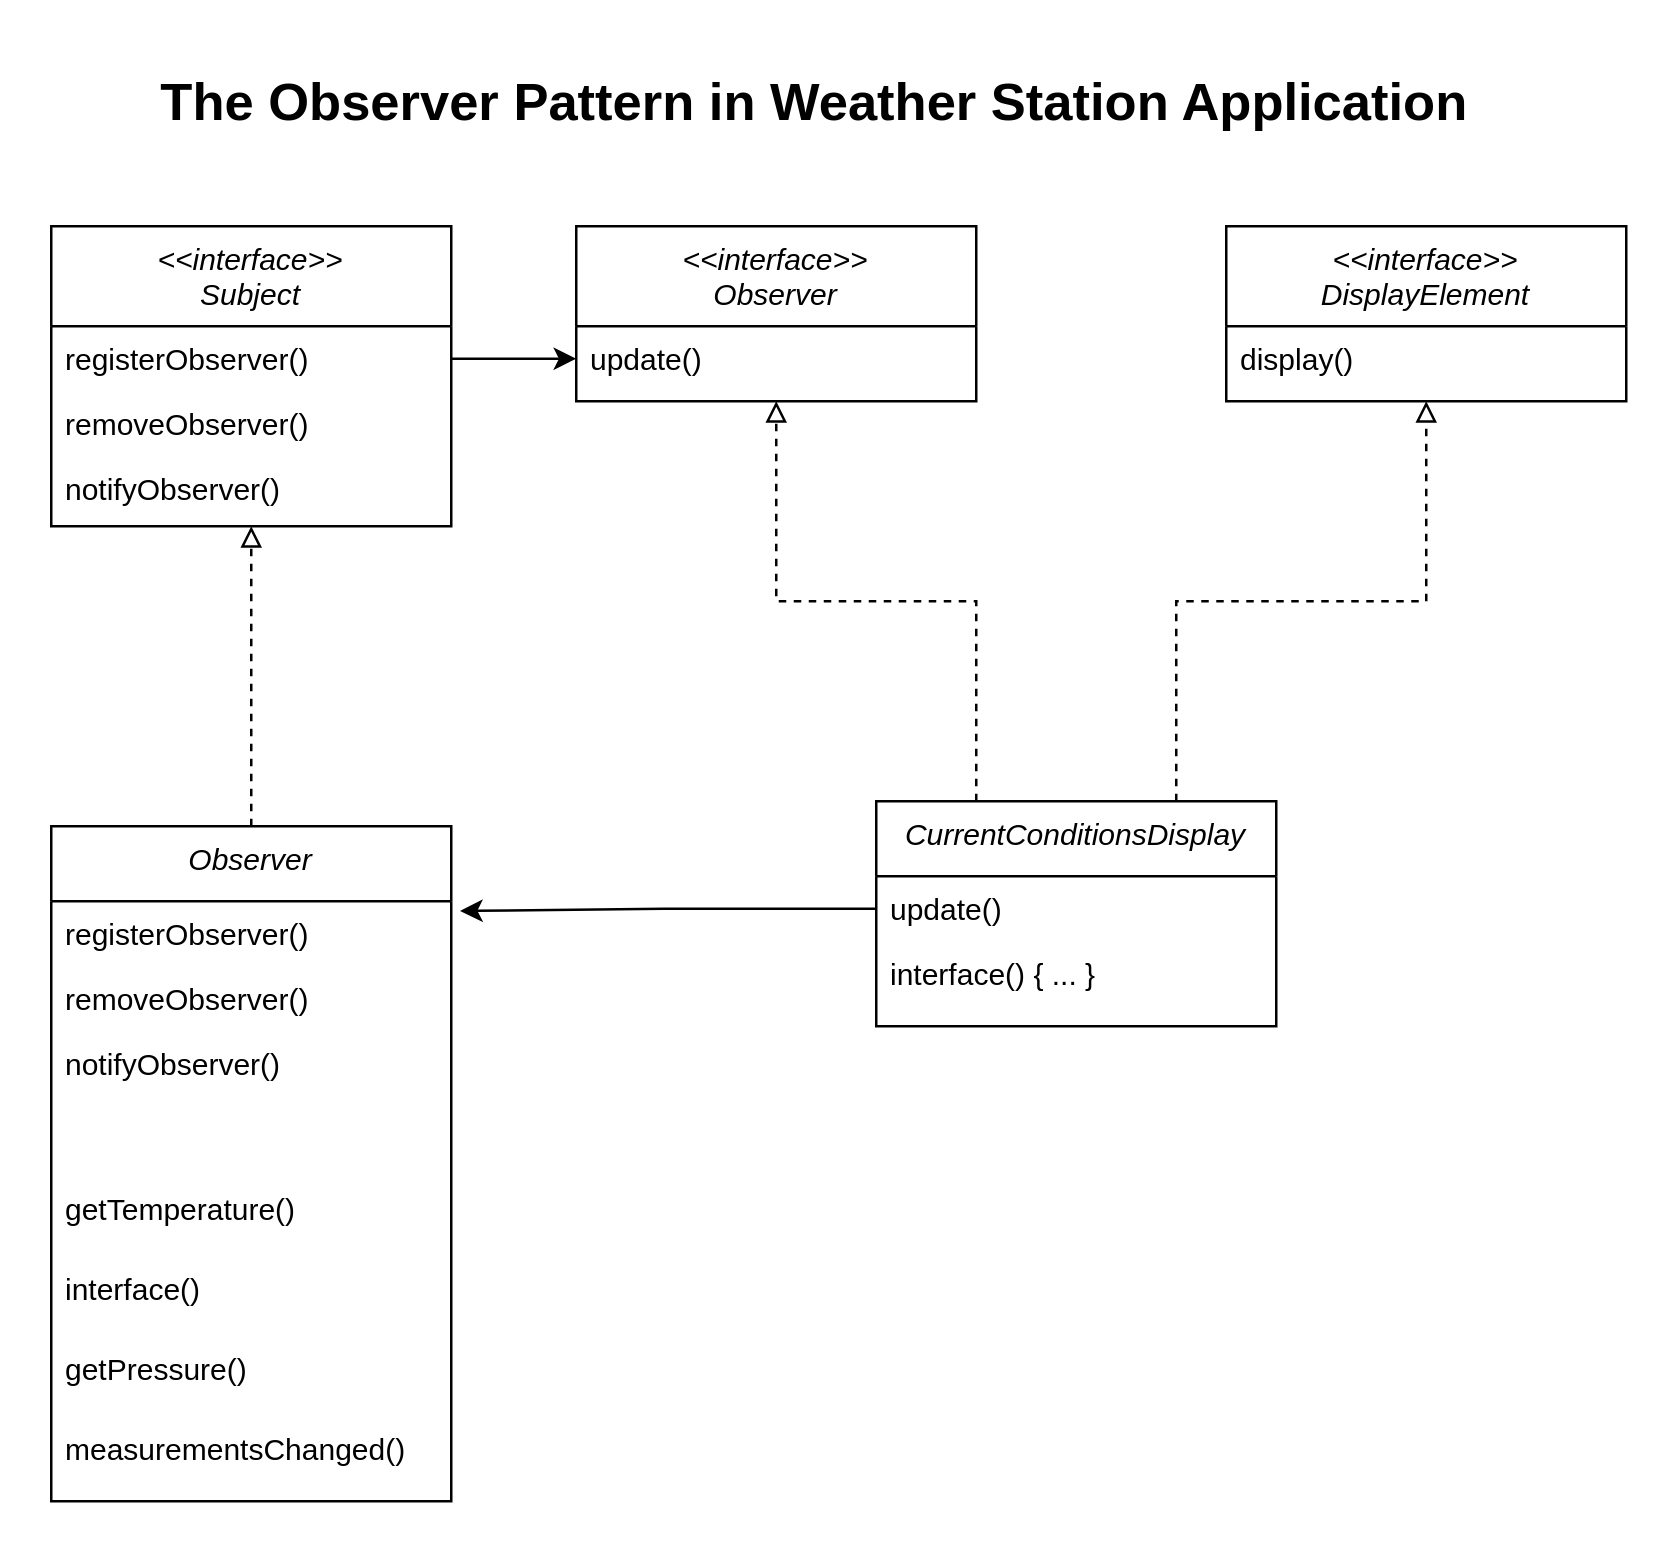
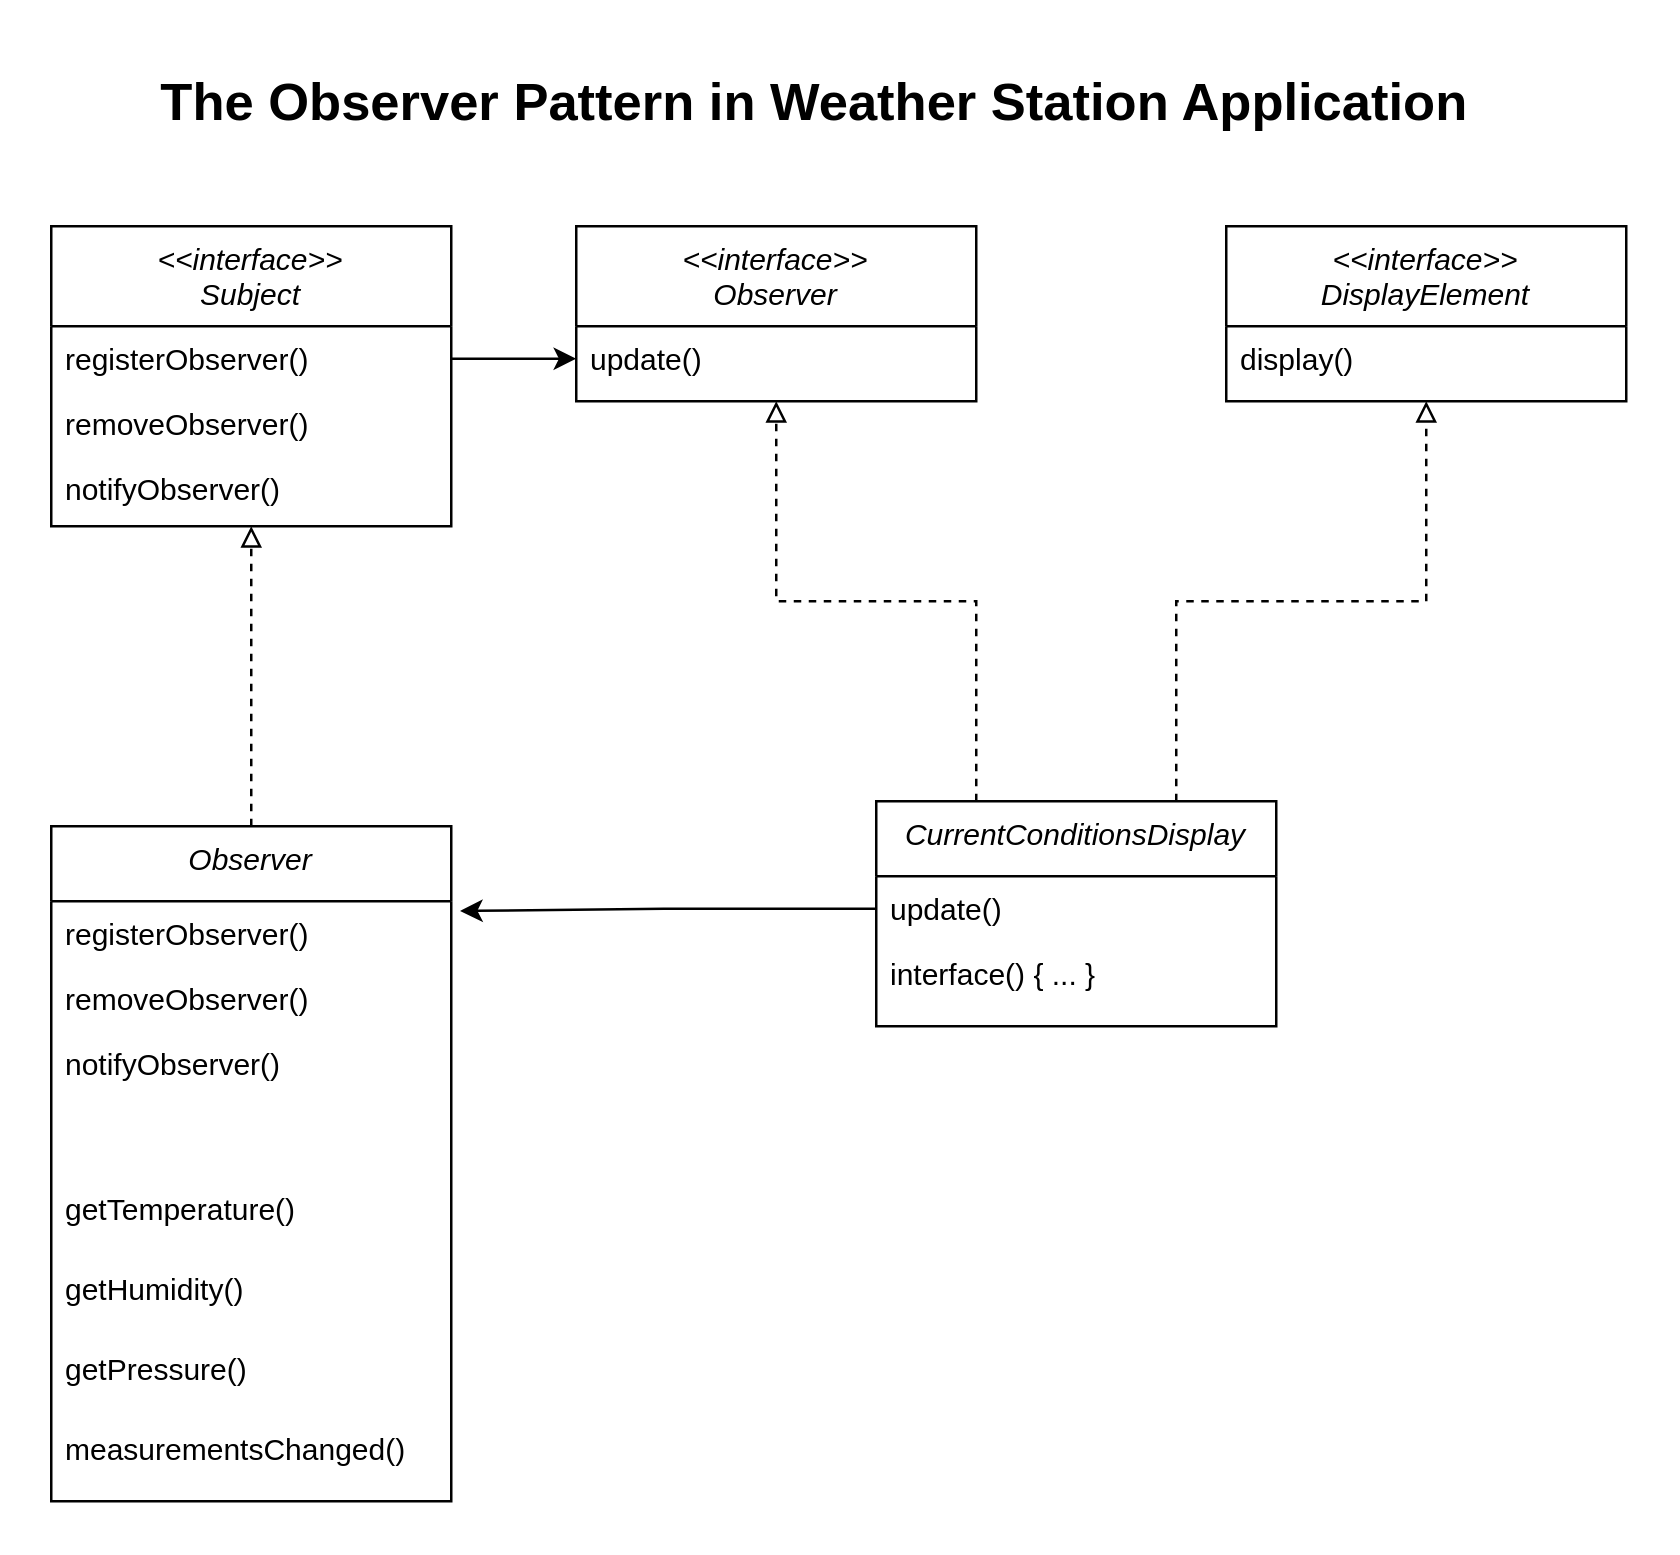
node "interface()": label "interface()" -> "getHumidity()"
